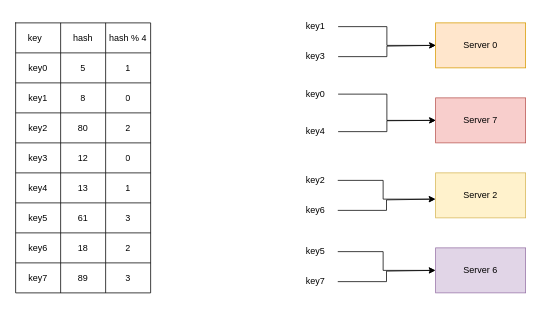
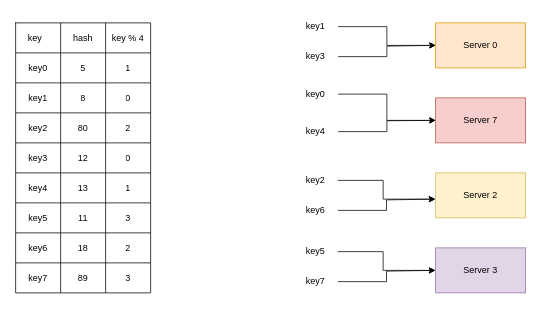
node "hash % 4": label "hash % 4" -> "key % 4"
node "61": label "61" -> "11"
node "Server 6": label "Server 6" -> "Server 3"
